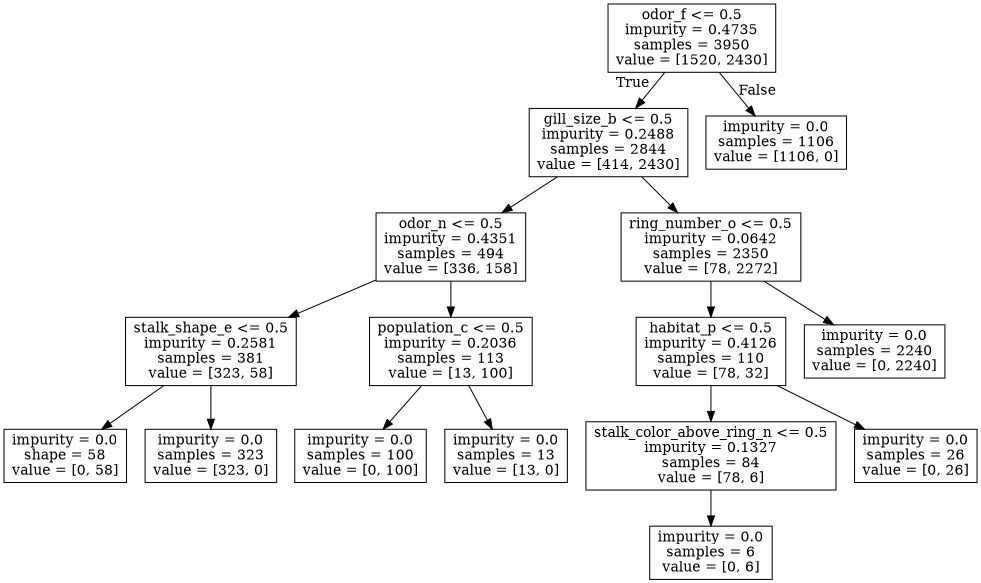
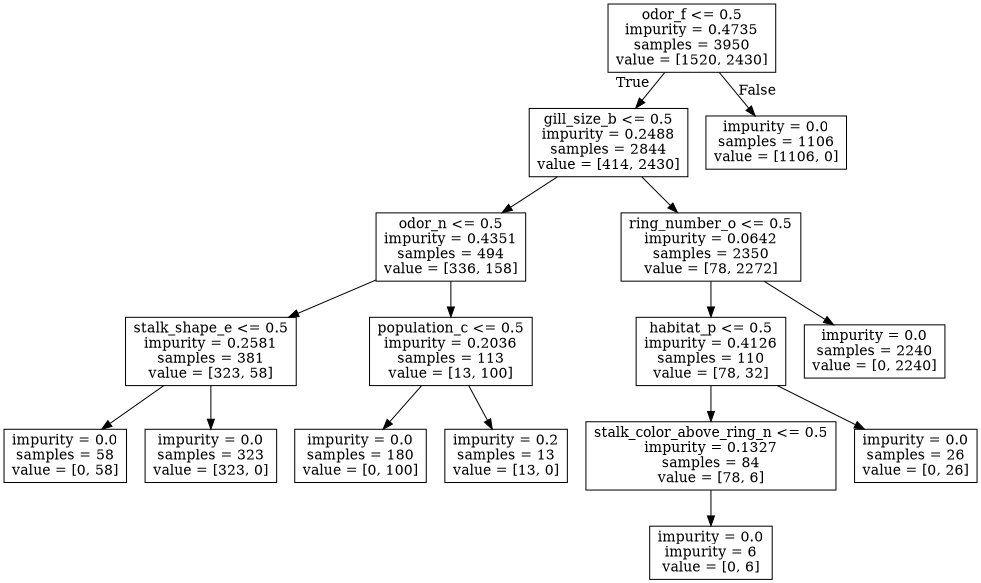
node "impurity = 0.0 shape = 58 value = [0, 58]": label "impurity = 0.0 shape = 58 value = [0, 58]" -> "impurity = 0.0 samples = 58 value = [0, 58]"
node "impurity = 0.0 samples = 100 value = [0, 100]": label "impurity = 0.0 samples = 100 value = [0, 100]" -> "impurity = 0.0 samples = 180 value = [0, 100]"
node "impurity = 0.0 samples = 13 value = [13, 0]": label "impurity = 0.0 samples = 13 value = [13, 0]" -> "impurity = 0.2 samples = 13 value = [13, 0]"
node "impurity = 0.0 samples = 6 value = [0, 6]": label "impurity = 0.0 samples = 6 value = [0, 6]" -> "impurity = 0.0 impurity = 6 value = [0, 6]"
